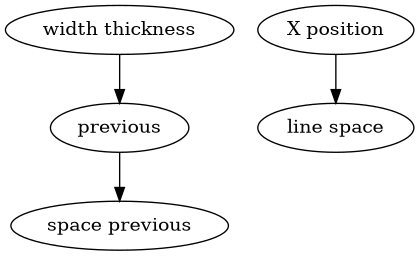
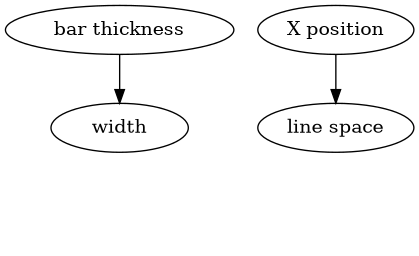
node "width thickness": label "width thickness" -> "bar thickness"
node "previous": label "previous" -> "width"
node "space previous": removed
